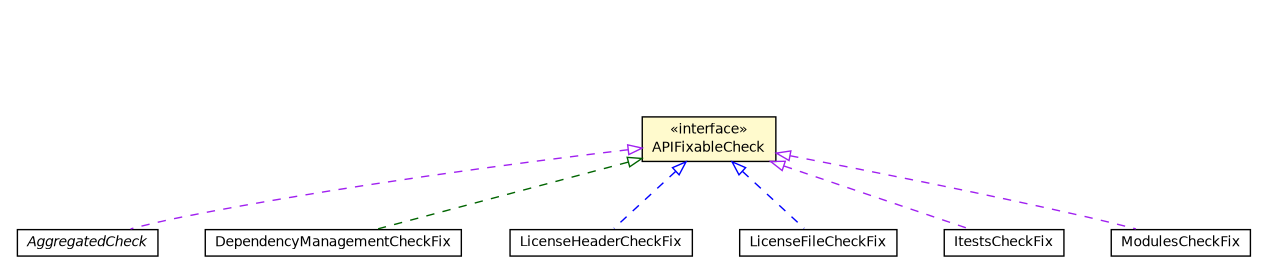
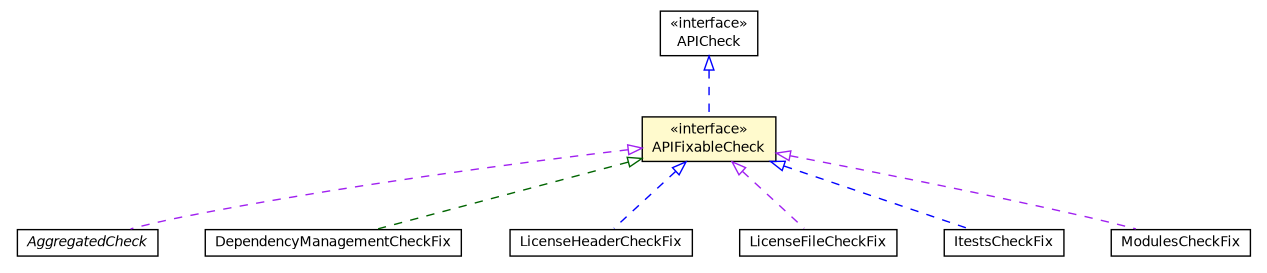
node "APICheck": added
edge "ItestsCheckFix" -> "APIFixableCheck": color purple -> blue
edge "LicenseFileCheckFix" -> "APIFixableCheck": color blue -> purple
